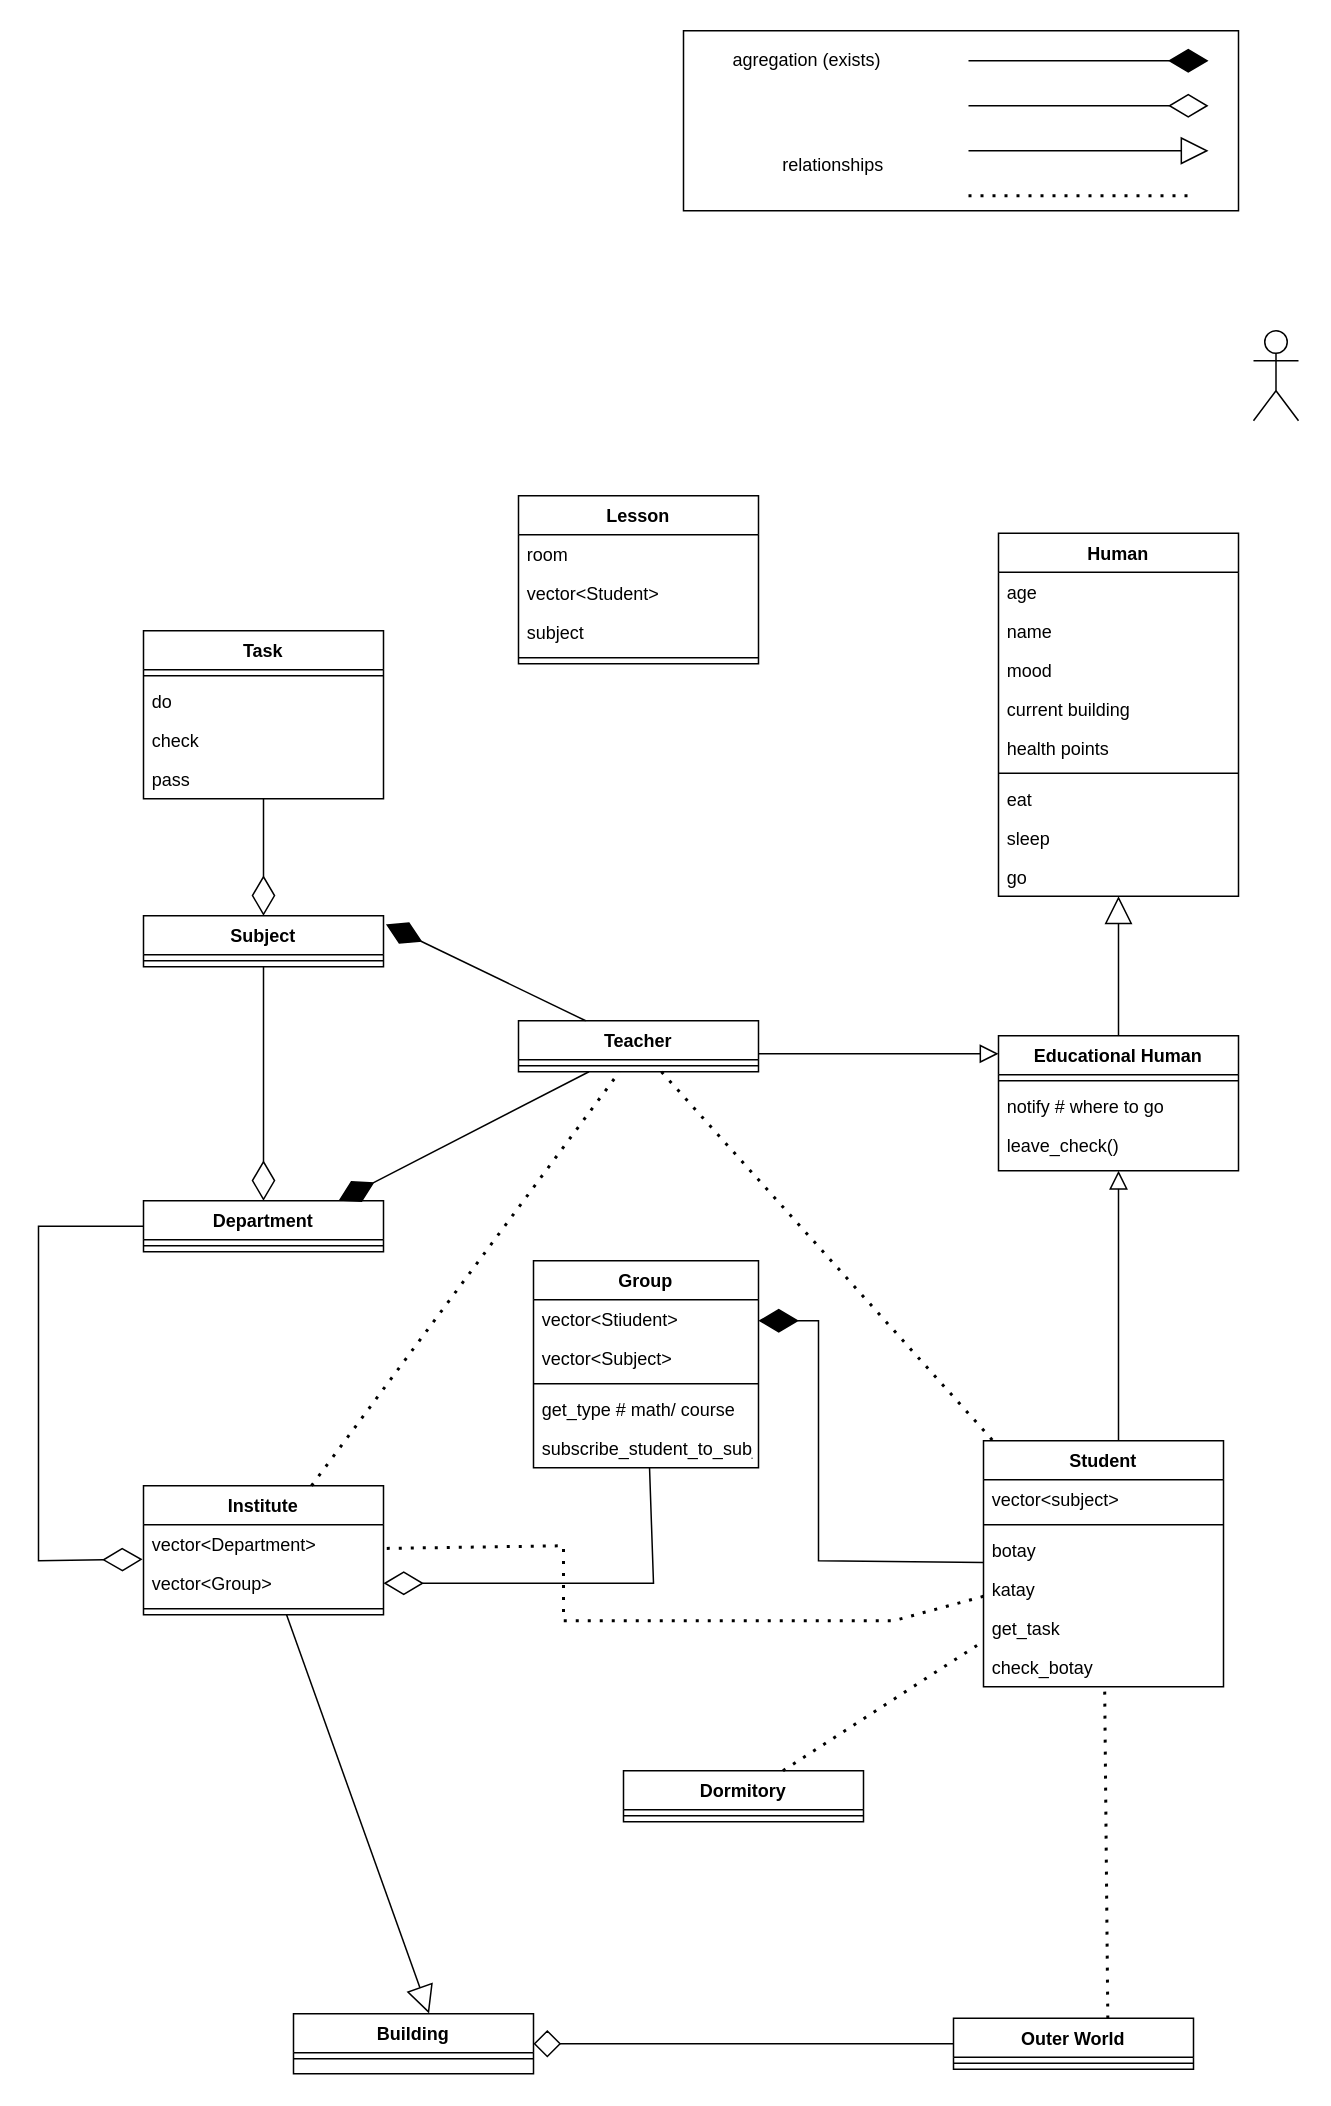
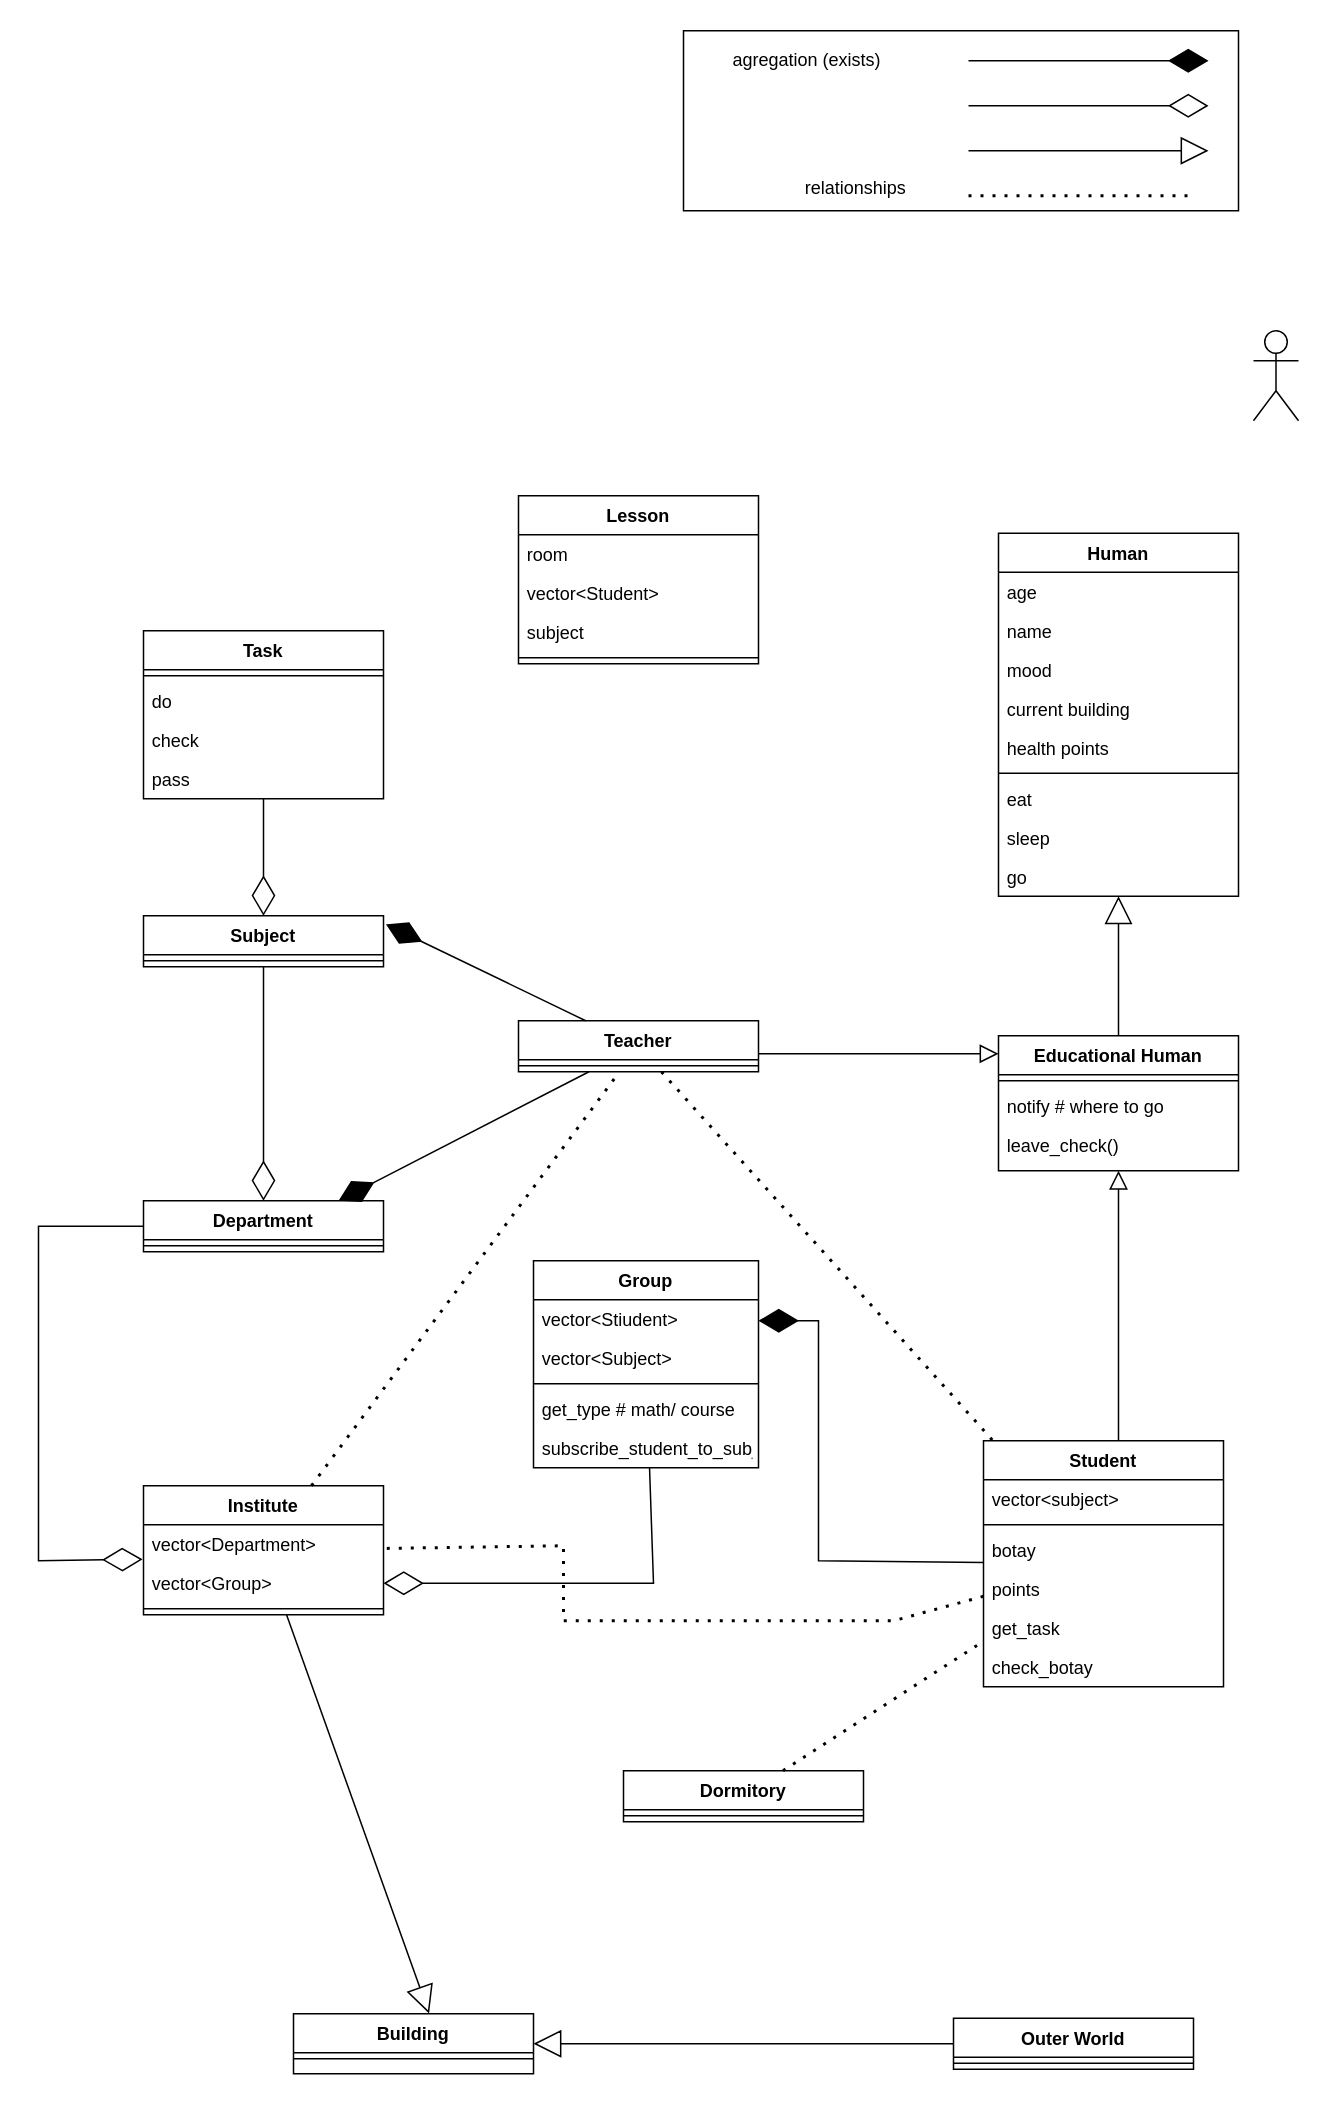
node "relationships": moved (833, 166) -> (856, 188)
node "katay": label "katay" -> "points"
edge "Student" -- "Outer World": removed
edge "Outer World" -> "Building": arrowhead diamond -> block
